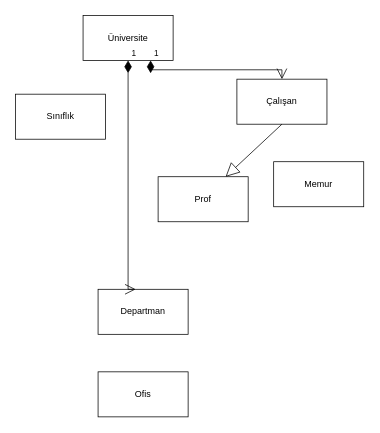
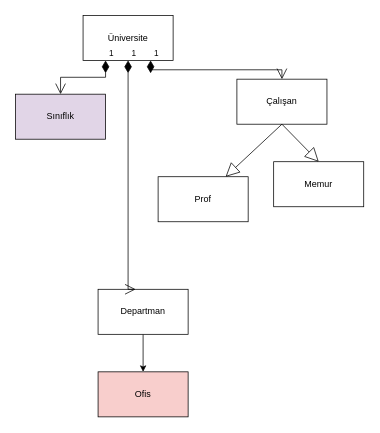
edge "Üniversite" -- "Sınıflık": added, label "1"
node "Sınıflık": fillcolor #ffffff -> #e1d5e7
edge "Çalışan" -> "Memur": added
edge "Departman" -> "Ofis": added
node "Ofis": fillcolor #ffffff -> #f8cecc
